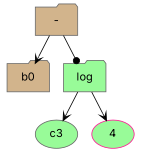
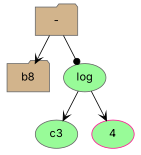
node "b0": label "b0" -> "b8"
node "log": shape folder -> ellipse
